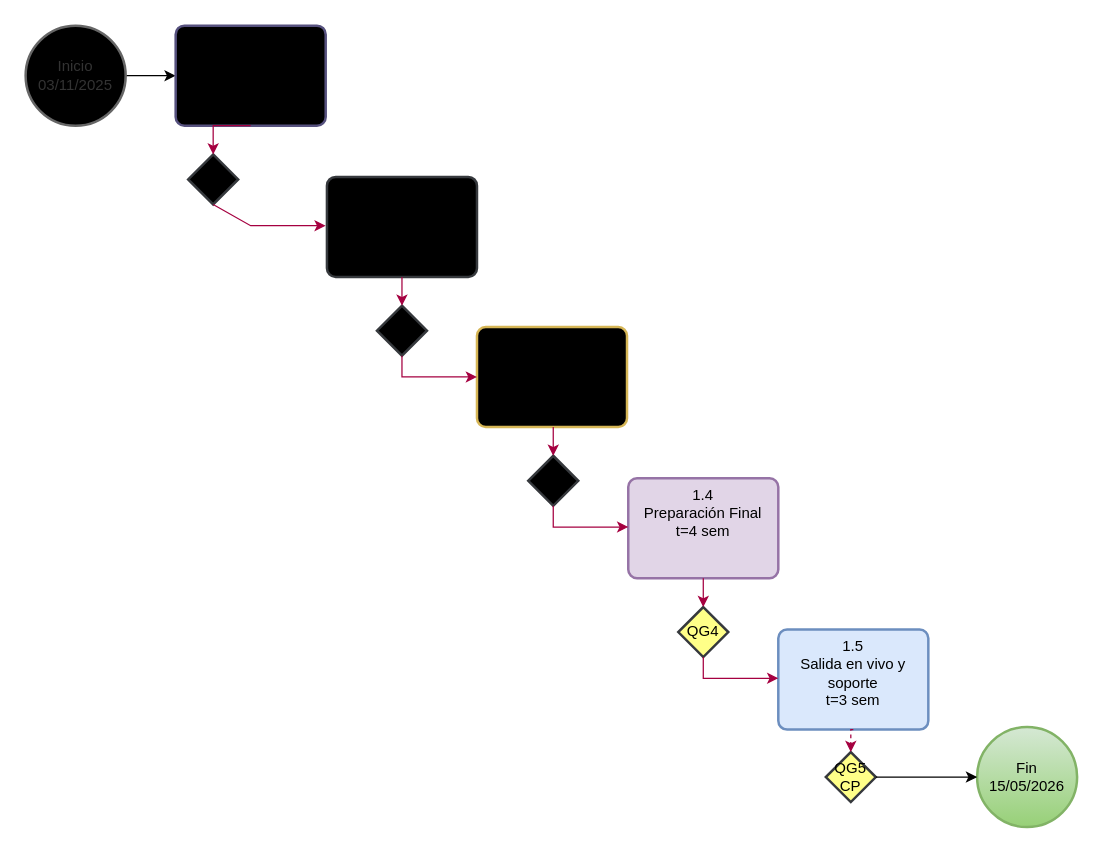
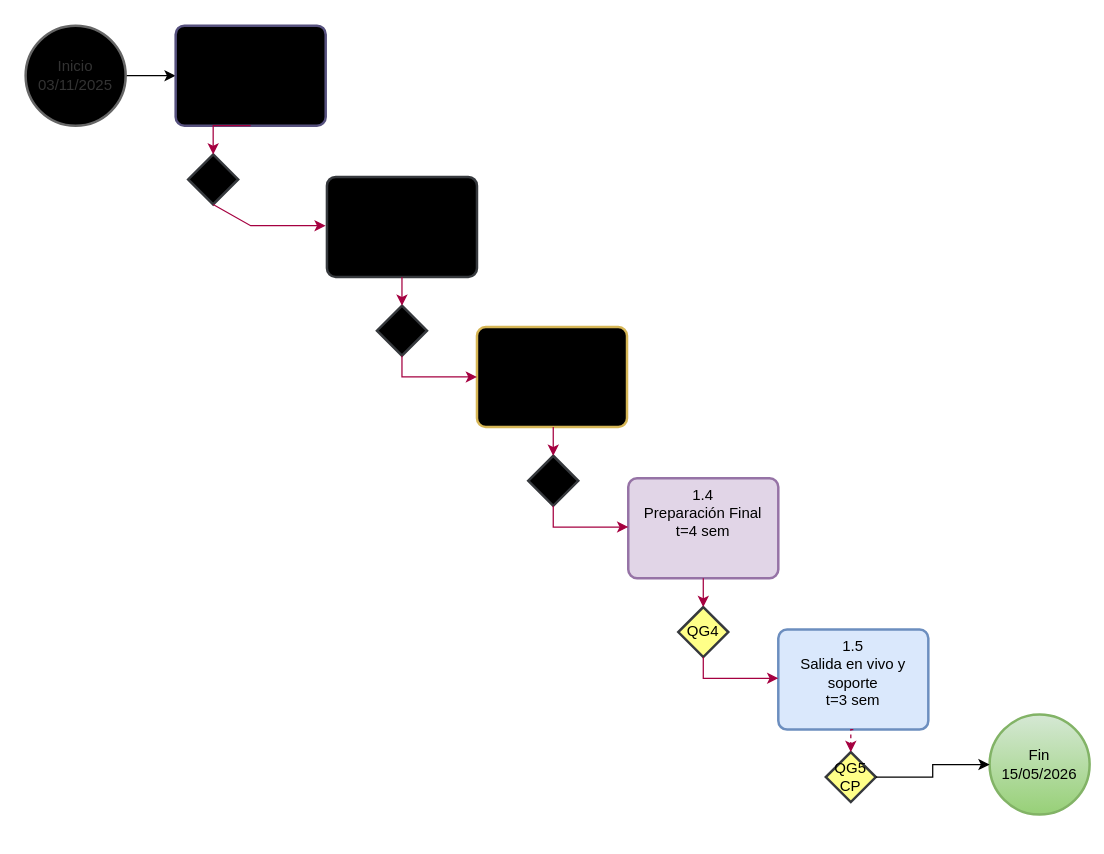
node "Fin 15/05/2026": moved (1027, 777) -> (1039, 764)
